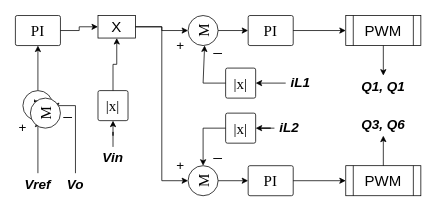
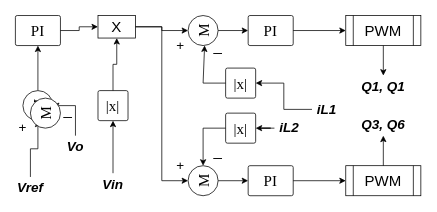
node "iL1": moved (300, 83) -> (327, 109)
node "Vin": moved (113, 158) -> (113, 184)
node "Vref": moved (38, 184) -> (30, 188)
node "Vo": moved (75, 184) -> (75, 147)
